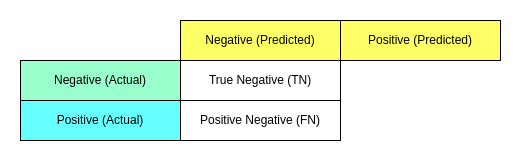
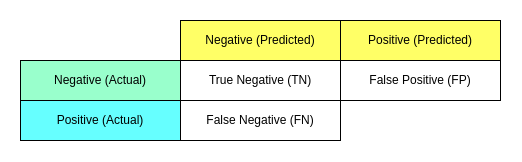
node "False Positive (FP)": added
node "Positive Negative (FN)": label "Positive Negative (FN)" -> "False Negative (FN)"
